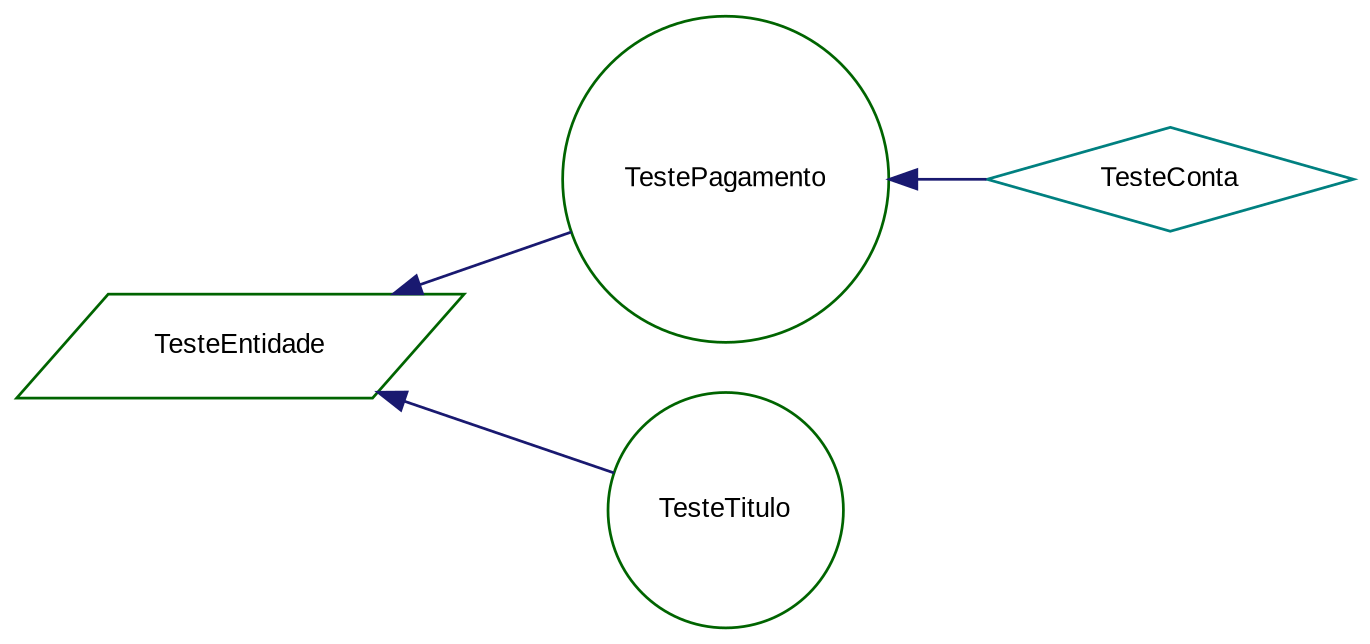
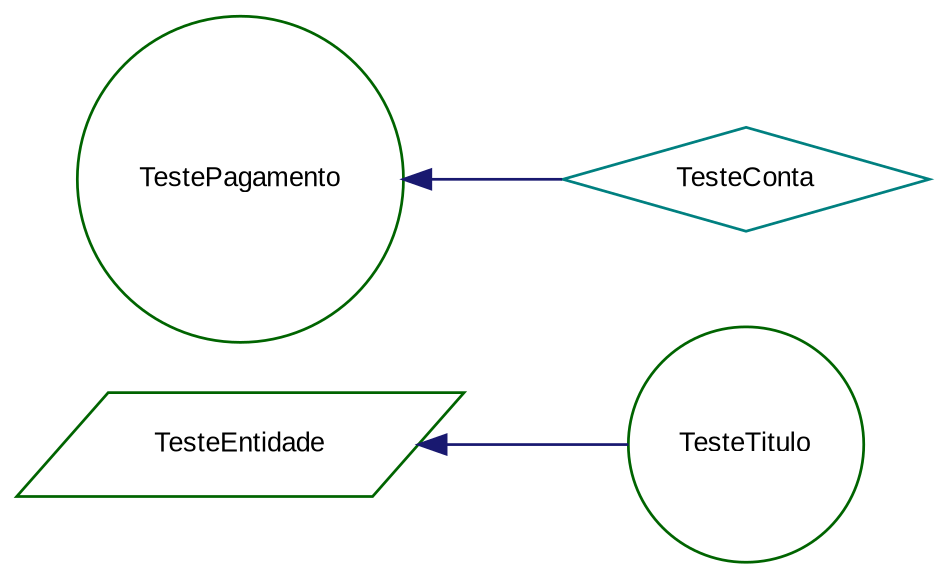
edge "TestePagamento" -> "TesteEntidade": removed
